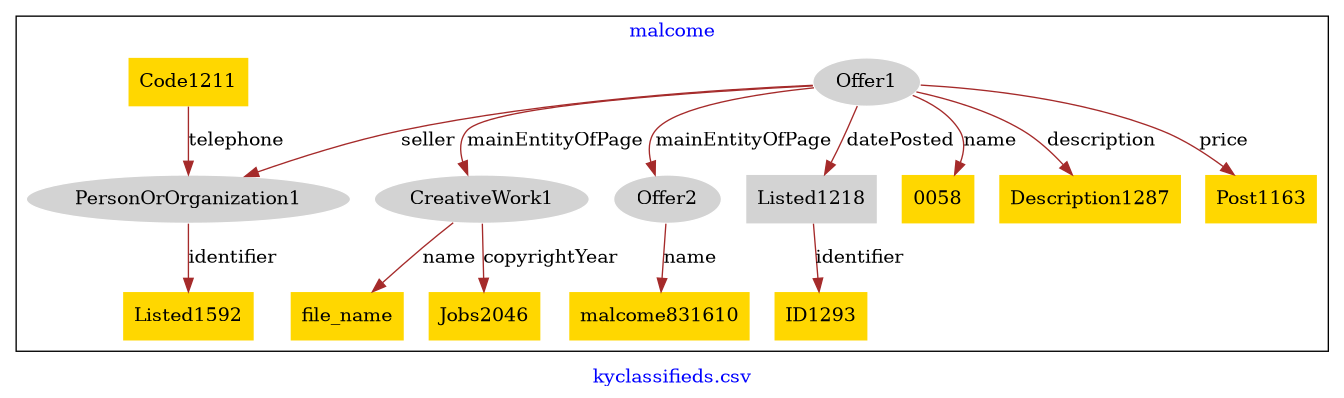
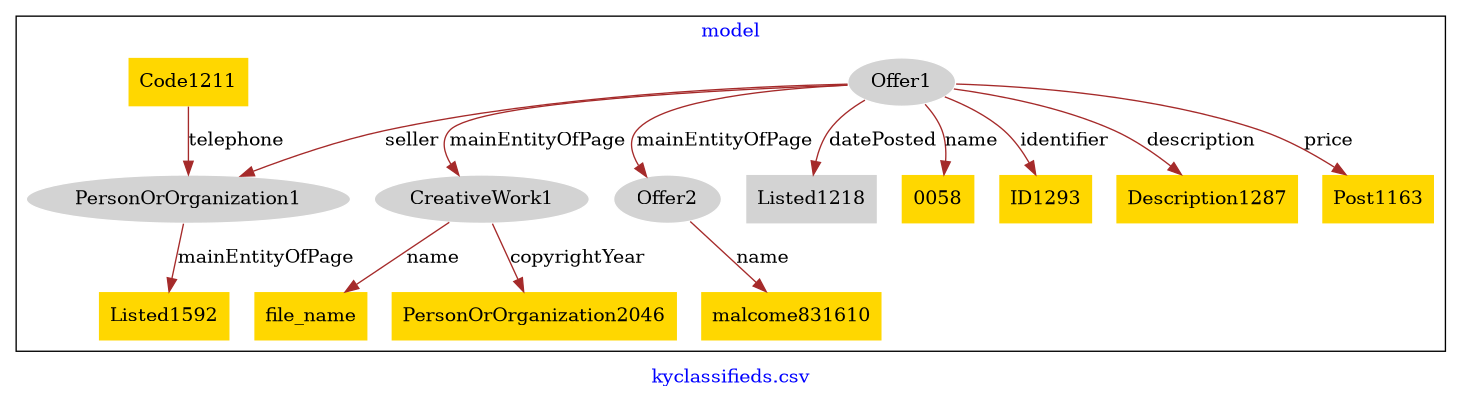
cluster "malcome": label "malcome" -> "model"
edge "Listed1218" -> "ID1293": now "Offer1" -> "ID1293"
edge "PersonOrOrganization1" -> "Listed1592": label "identifier" -> "mainEntityOfPage"
node "Jobs2046": label "Jobs2046" -> "PersonOrOrganization2046"
